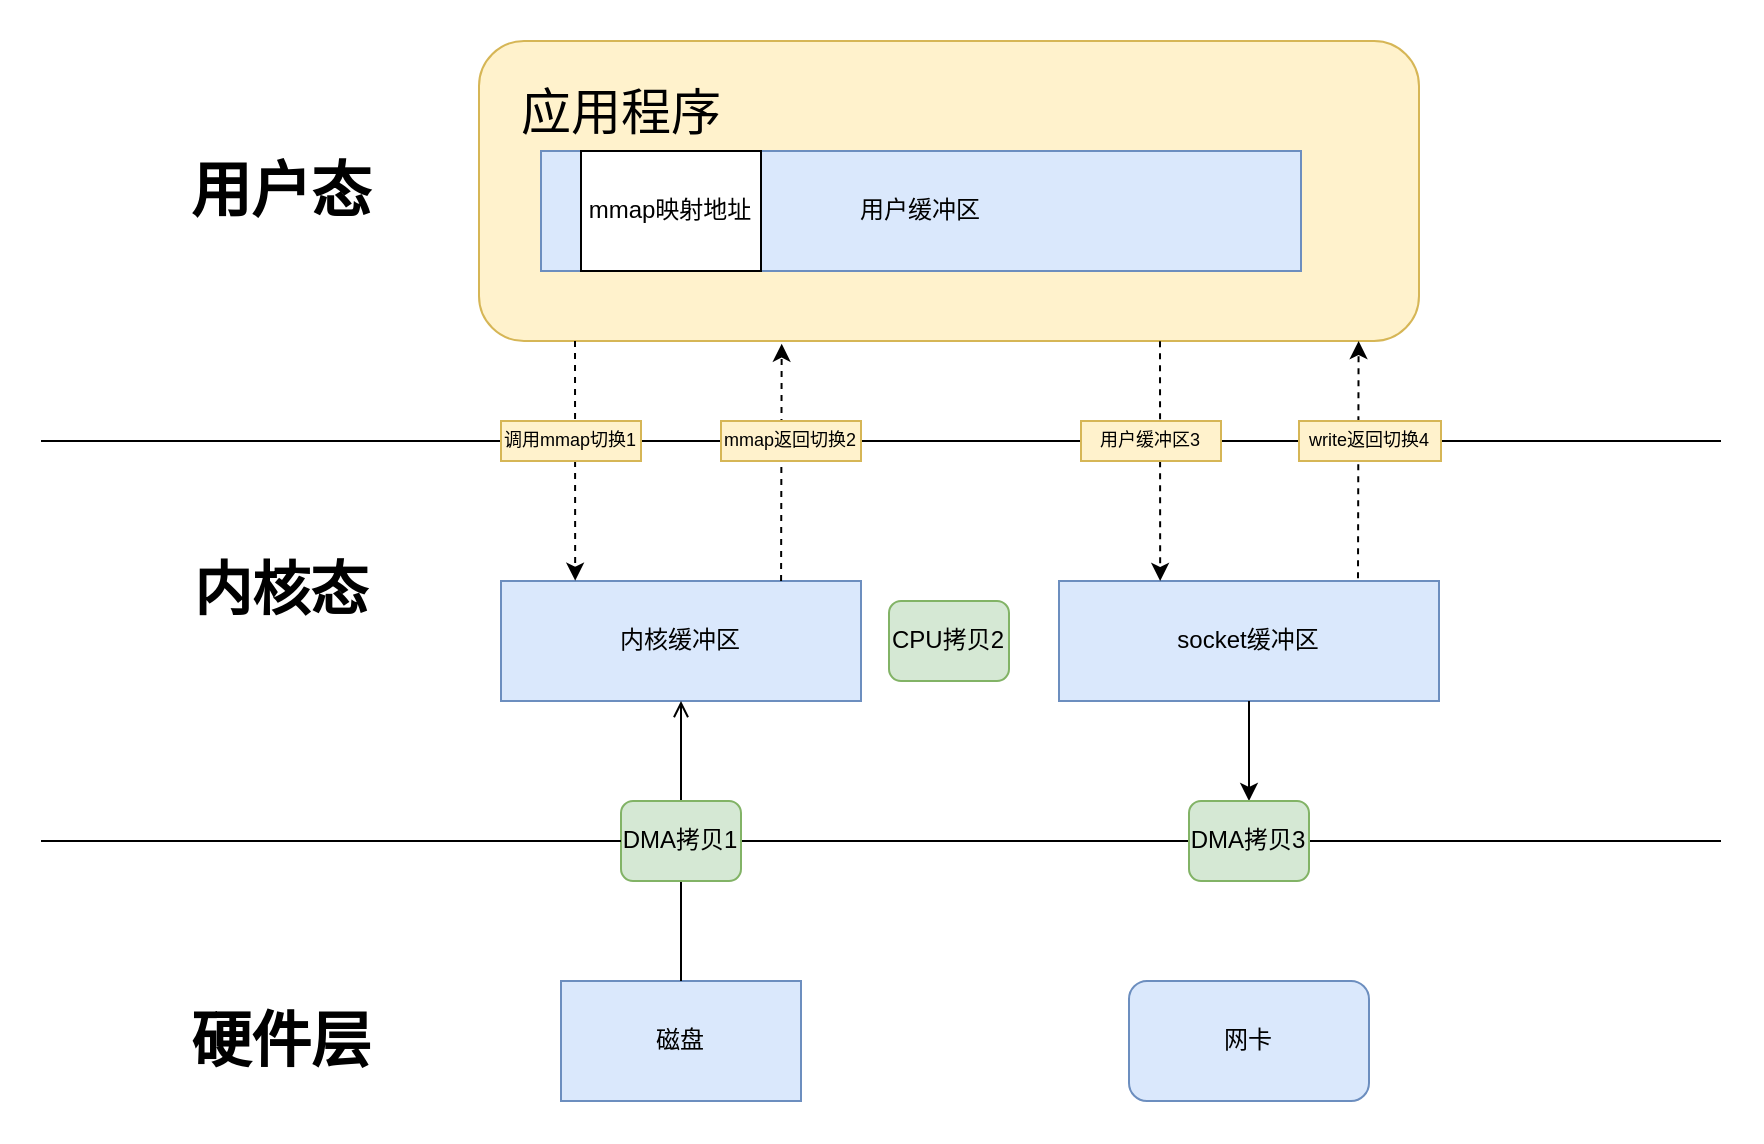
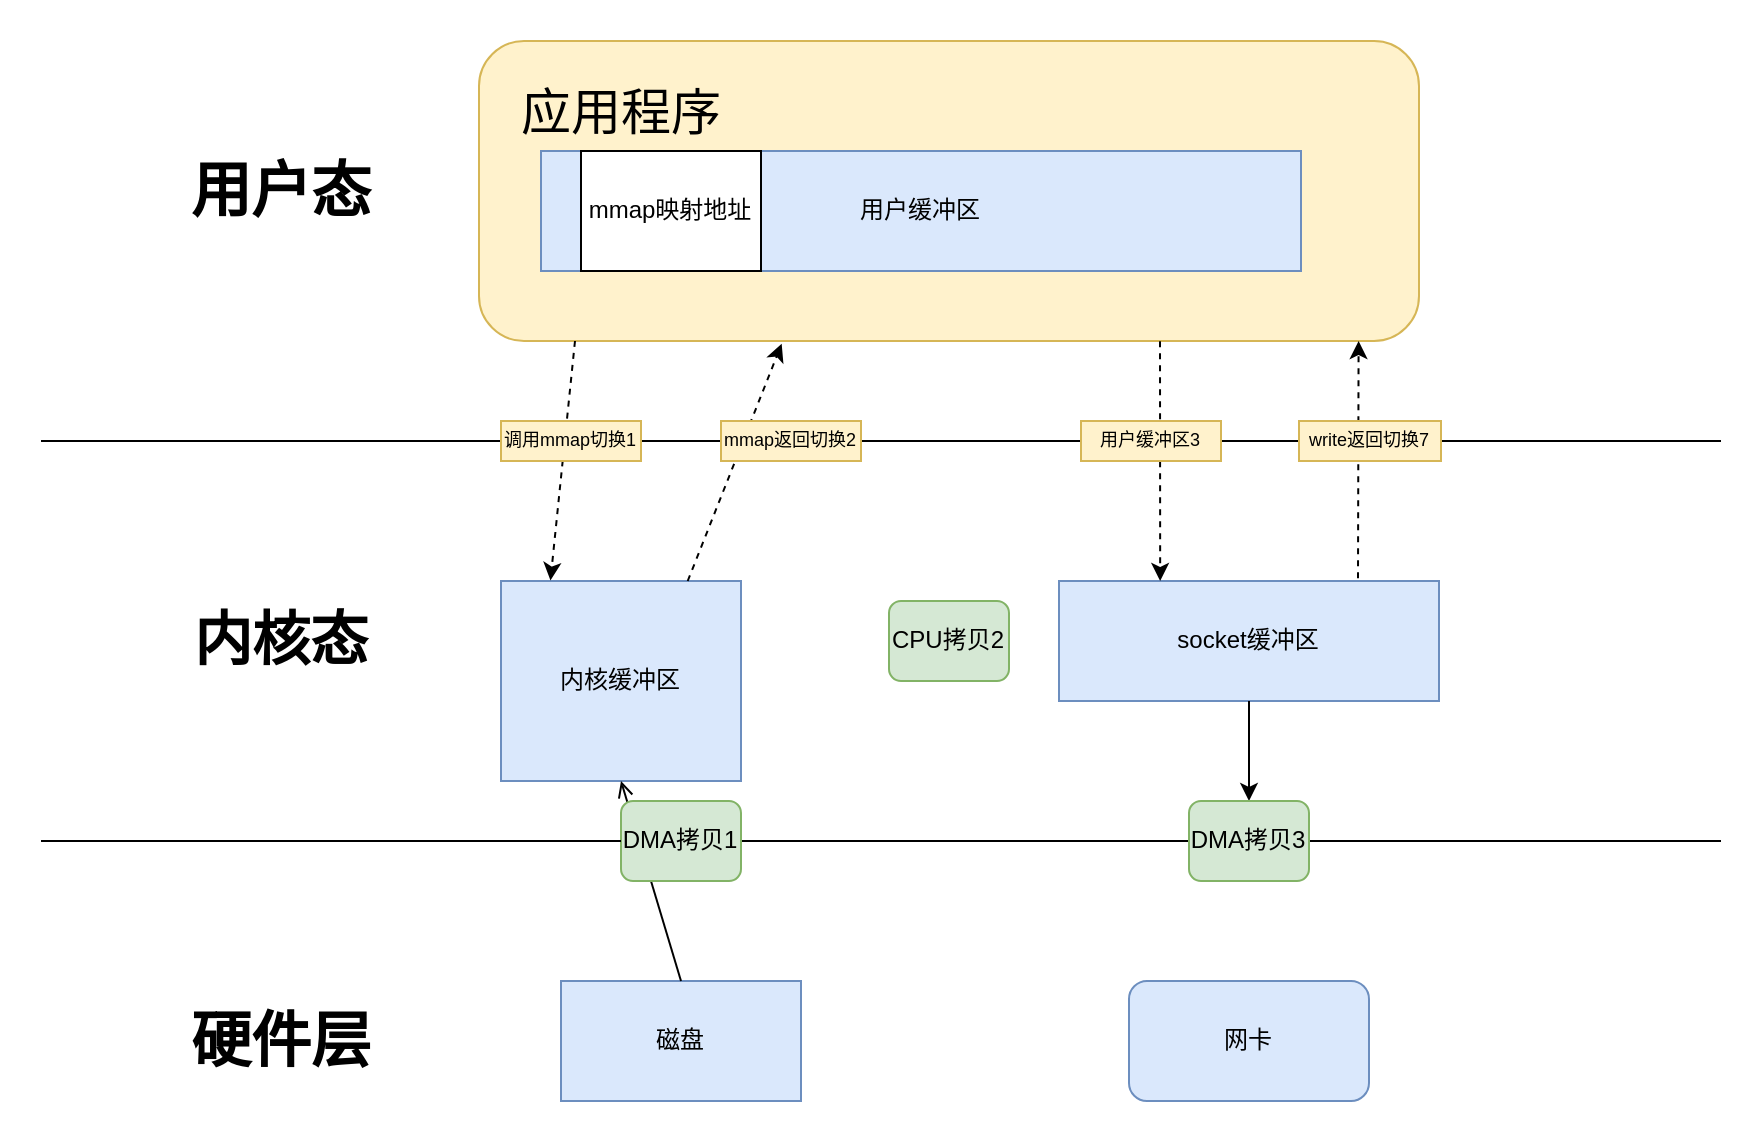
node "write返回切换4": label "write返回切换4" -> "write返回切换7"
node "内核态": moved (281, 591) -> (281, 641)
node "内核缓冲区": size 360x120 -> 240x200
